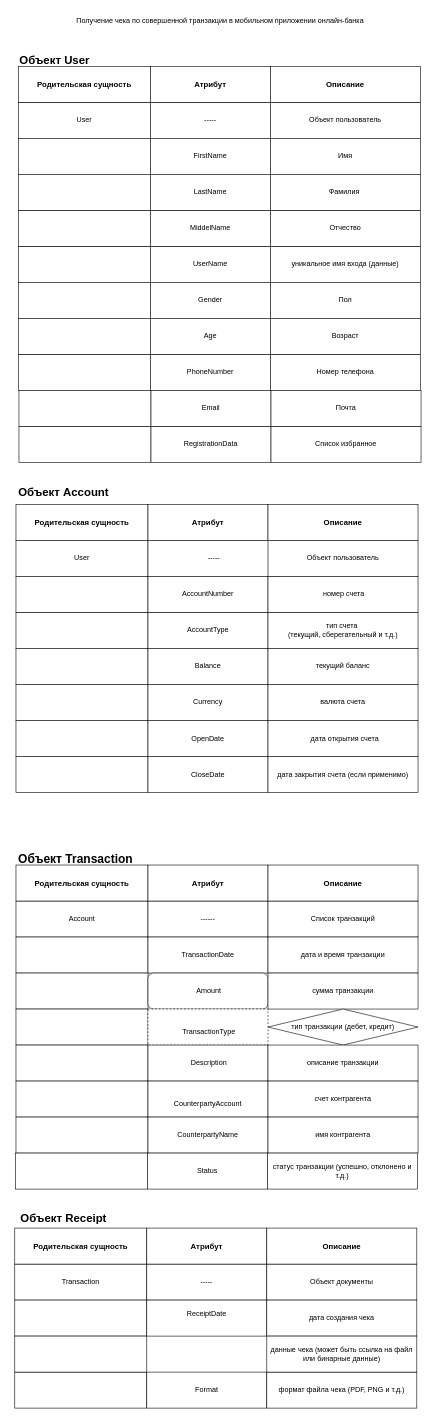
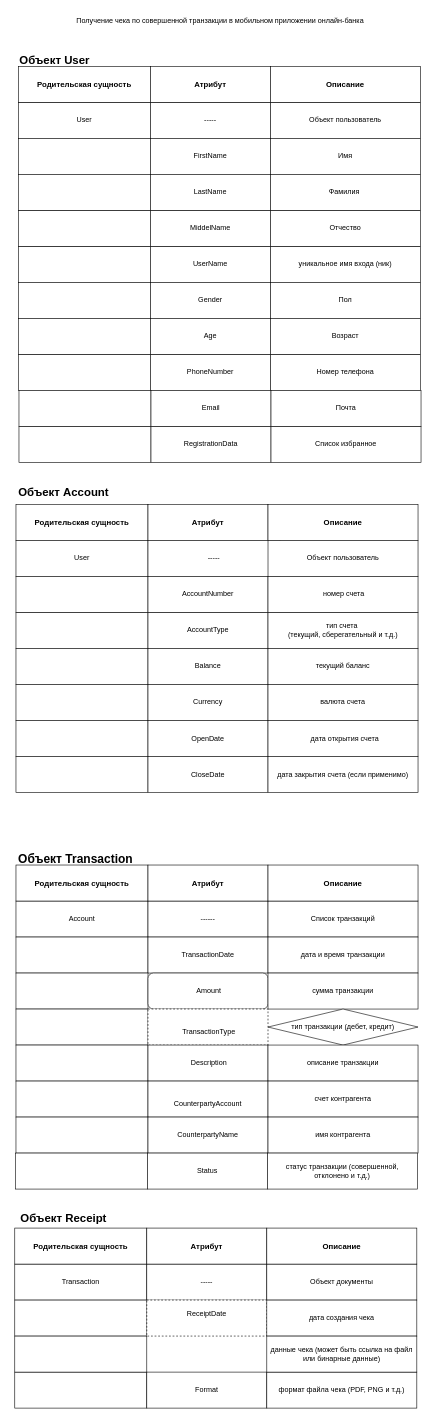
node "уникальное имя входа (данные)": label "уникальное имя входа (данные)" -> "уникальное имя входа (ник)"
node "статус транзакции (успешно, отклонено и т.д.)": label "статус транзакции (успешно, отклонено и т.д.)" -> "статус транзакции (совершенной, отклонено и т.д.)"
node "ReceiptDate": style solid -> dashed
